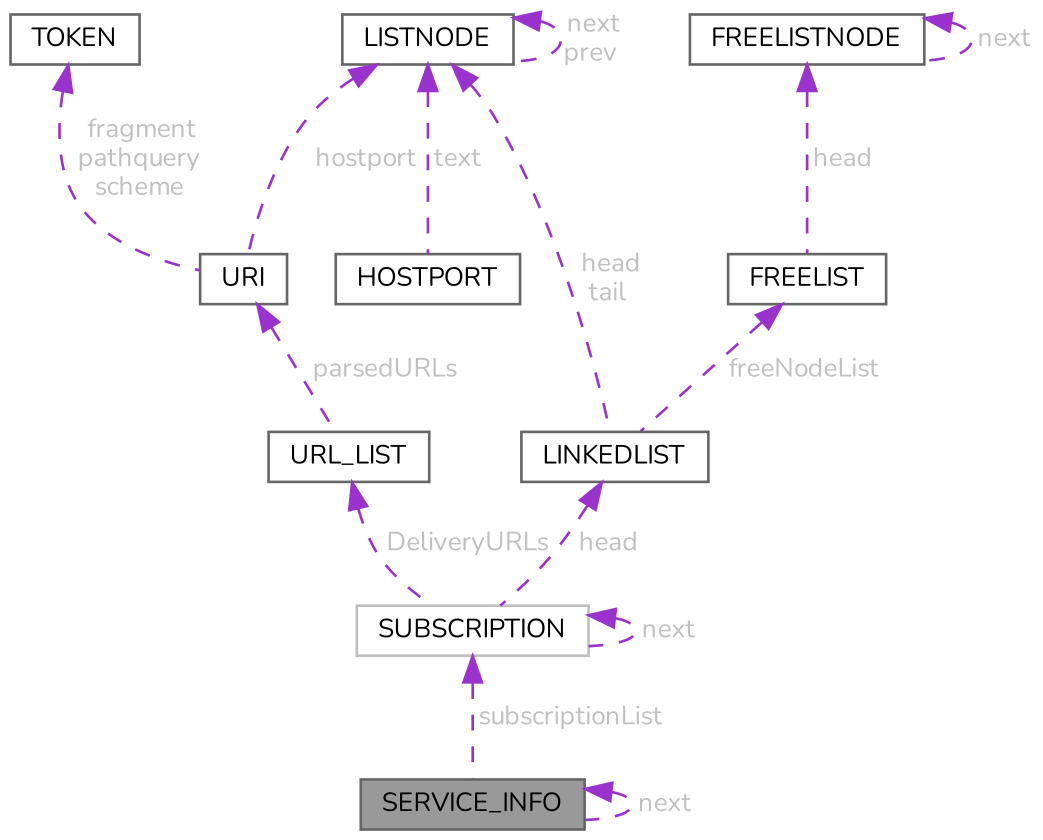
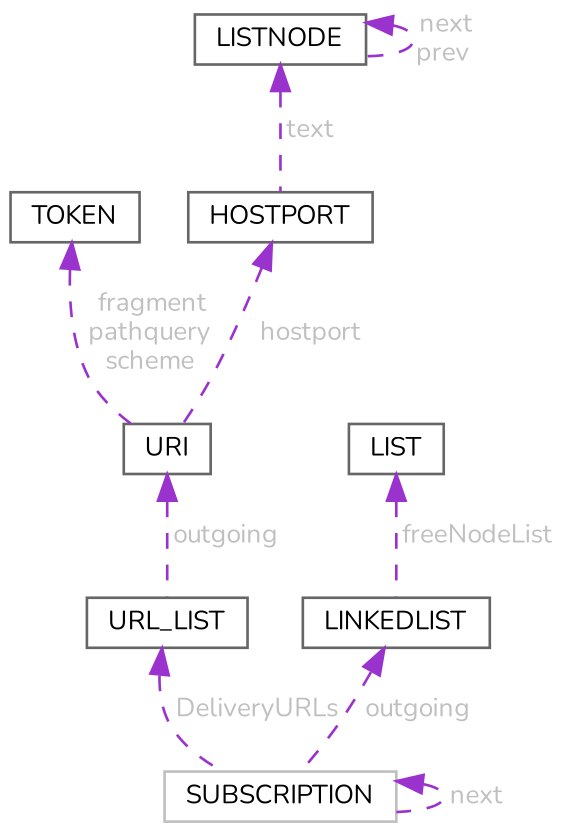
node "FREELISTNODE": removed
edge "URI" -> "LISTNODE": now "URI" -> "HOSTPORT"
edge "LINKEDLIST" -> "LISTNODE": removed, label "head tail"
node "FREELIST": label "FREELIST" -> "LIST"
edge "URL_LIST" -> "URI": label " parsedURLs" -> " outgoing"
edge "SUBSCRIPTION" -> "LINKEDLIST": label " head" -> " outgoing"
node "SERVICE_INFO": removed
